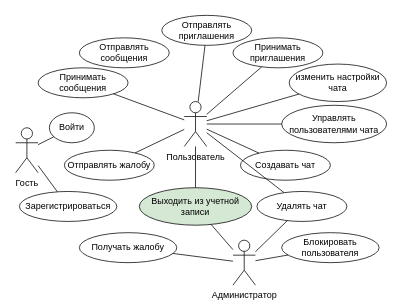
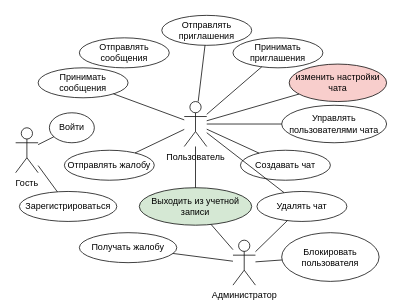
node "изменить настройки чата": fillcolor #ffffff -> #f8cecc
node "Блокировать пользователя": size 98x30 -> 98x49
